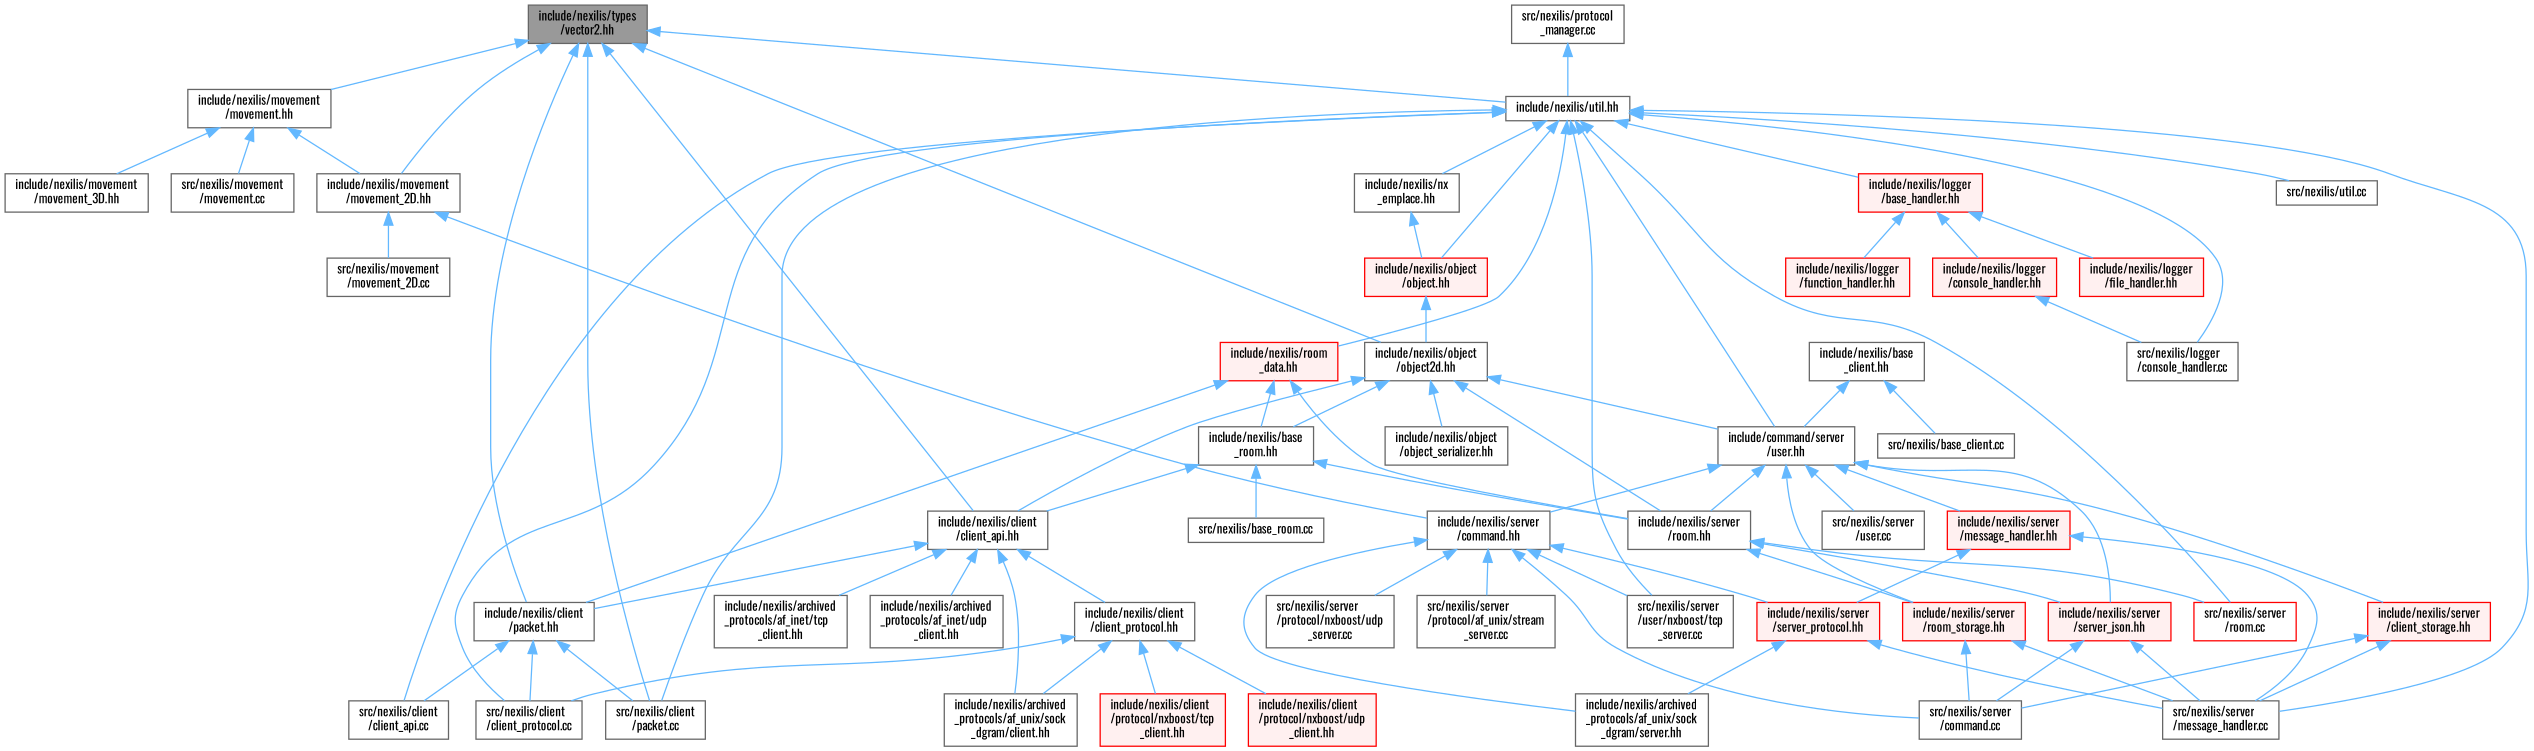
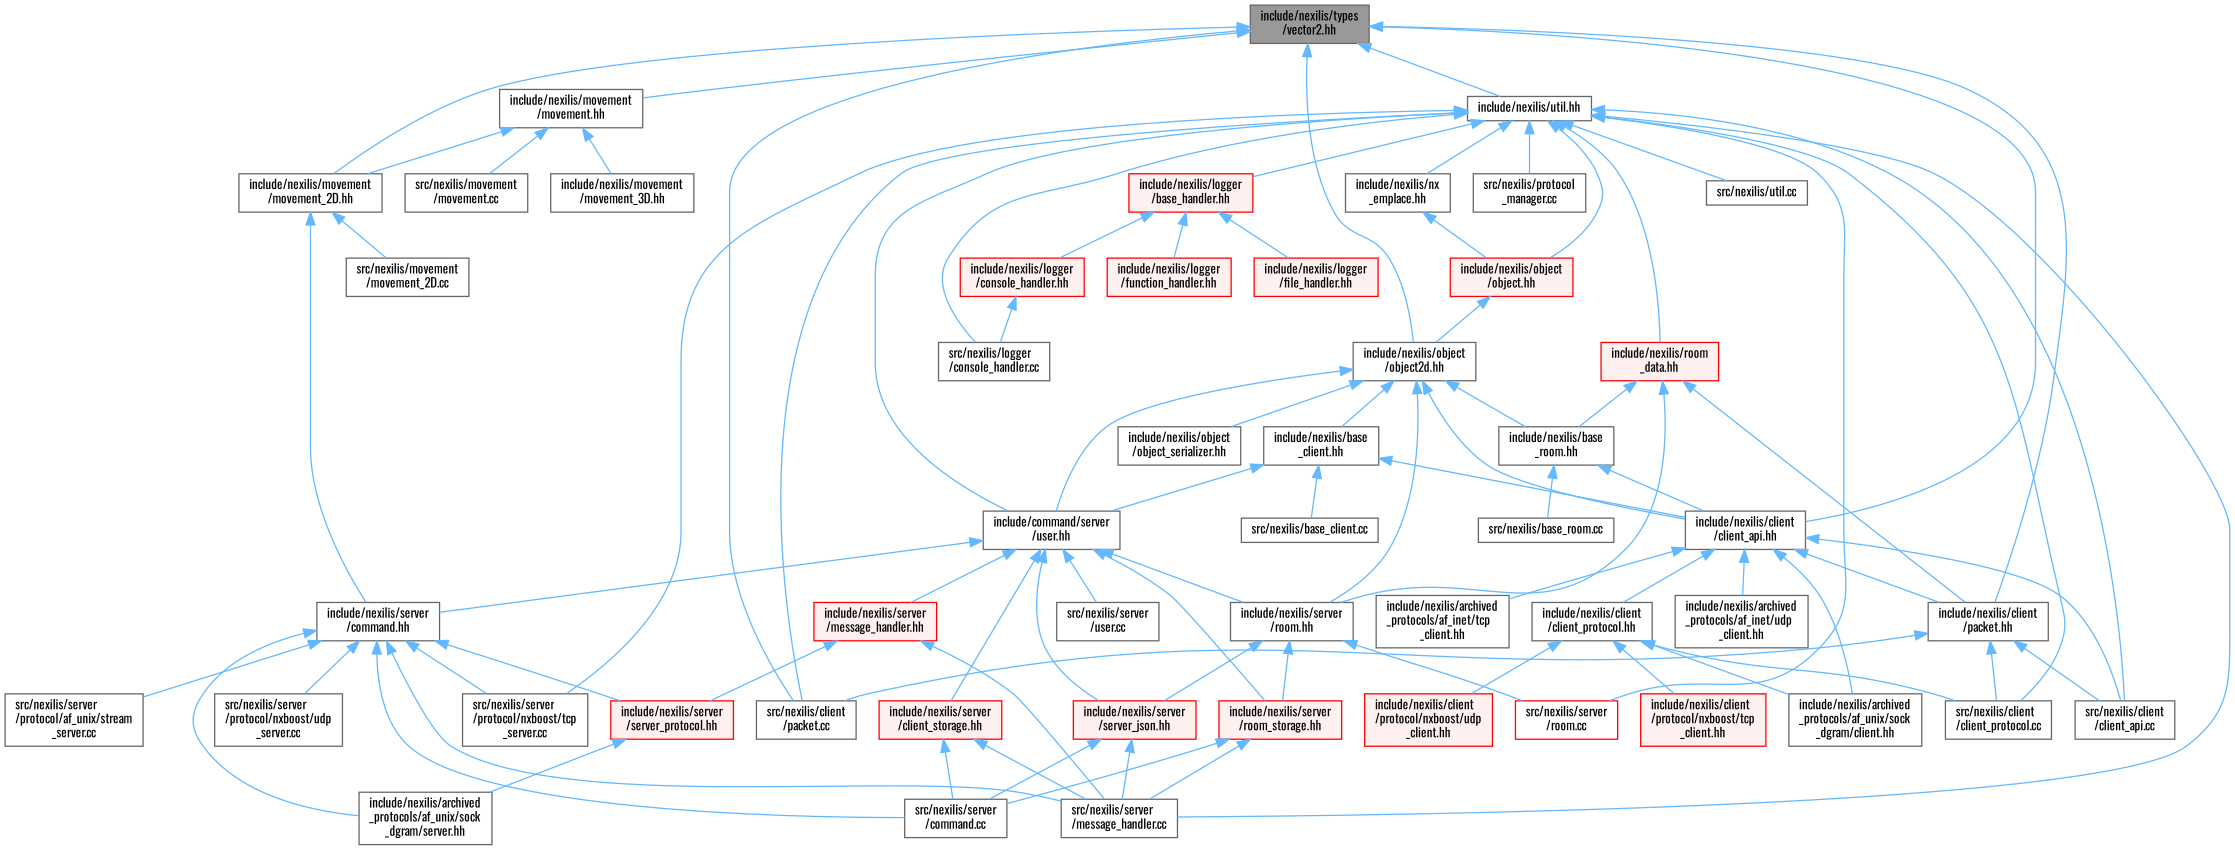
edge "include/nexilis/util.hh" -> "src/nexilis/protocol _manager.cc": reversed
edge "include/nexilis/base _client.hh" -> "include/nexilis/object /object2d.hh": added
edge "include/nexilis/client /client_api.hh" -> "include/nexilis/base _client.hh": added
edge "include/nexilis/server /room.hh" -> "include/nexilis/base _room.hh": removed
edge "src/nexilis/client /client_api.cc" -> "include/nexilis/client /client_api.hh": added
node "src/nexilis/server /user/nxboost/tcp _server.cc": label "src/nexilis/server /user/nxboost/tcp _server.cc" -> "src/nexilis/server /protocol/nxboost/tcp _server.cc"
edge "src/nexilis/server /message_handler.cc" -> "include/nexilis/server /server_protocol.hh": now "src/nexilis/server /message_handler.cc" -> "include/nexilis/server /command.hh"
